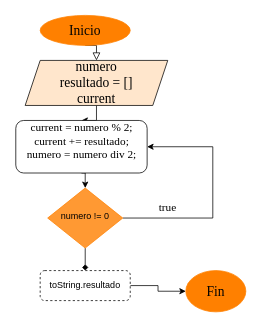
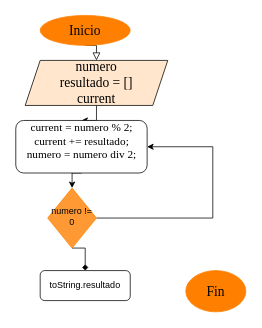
node "true": removed
node "numero != 0": size 75x60 -> 49x60
node "toString.resultado": style dashed -> solid
edge "toString.resultado" -> "Fin": removed
